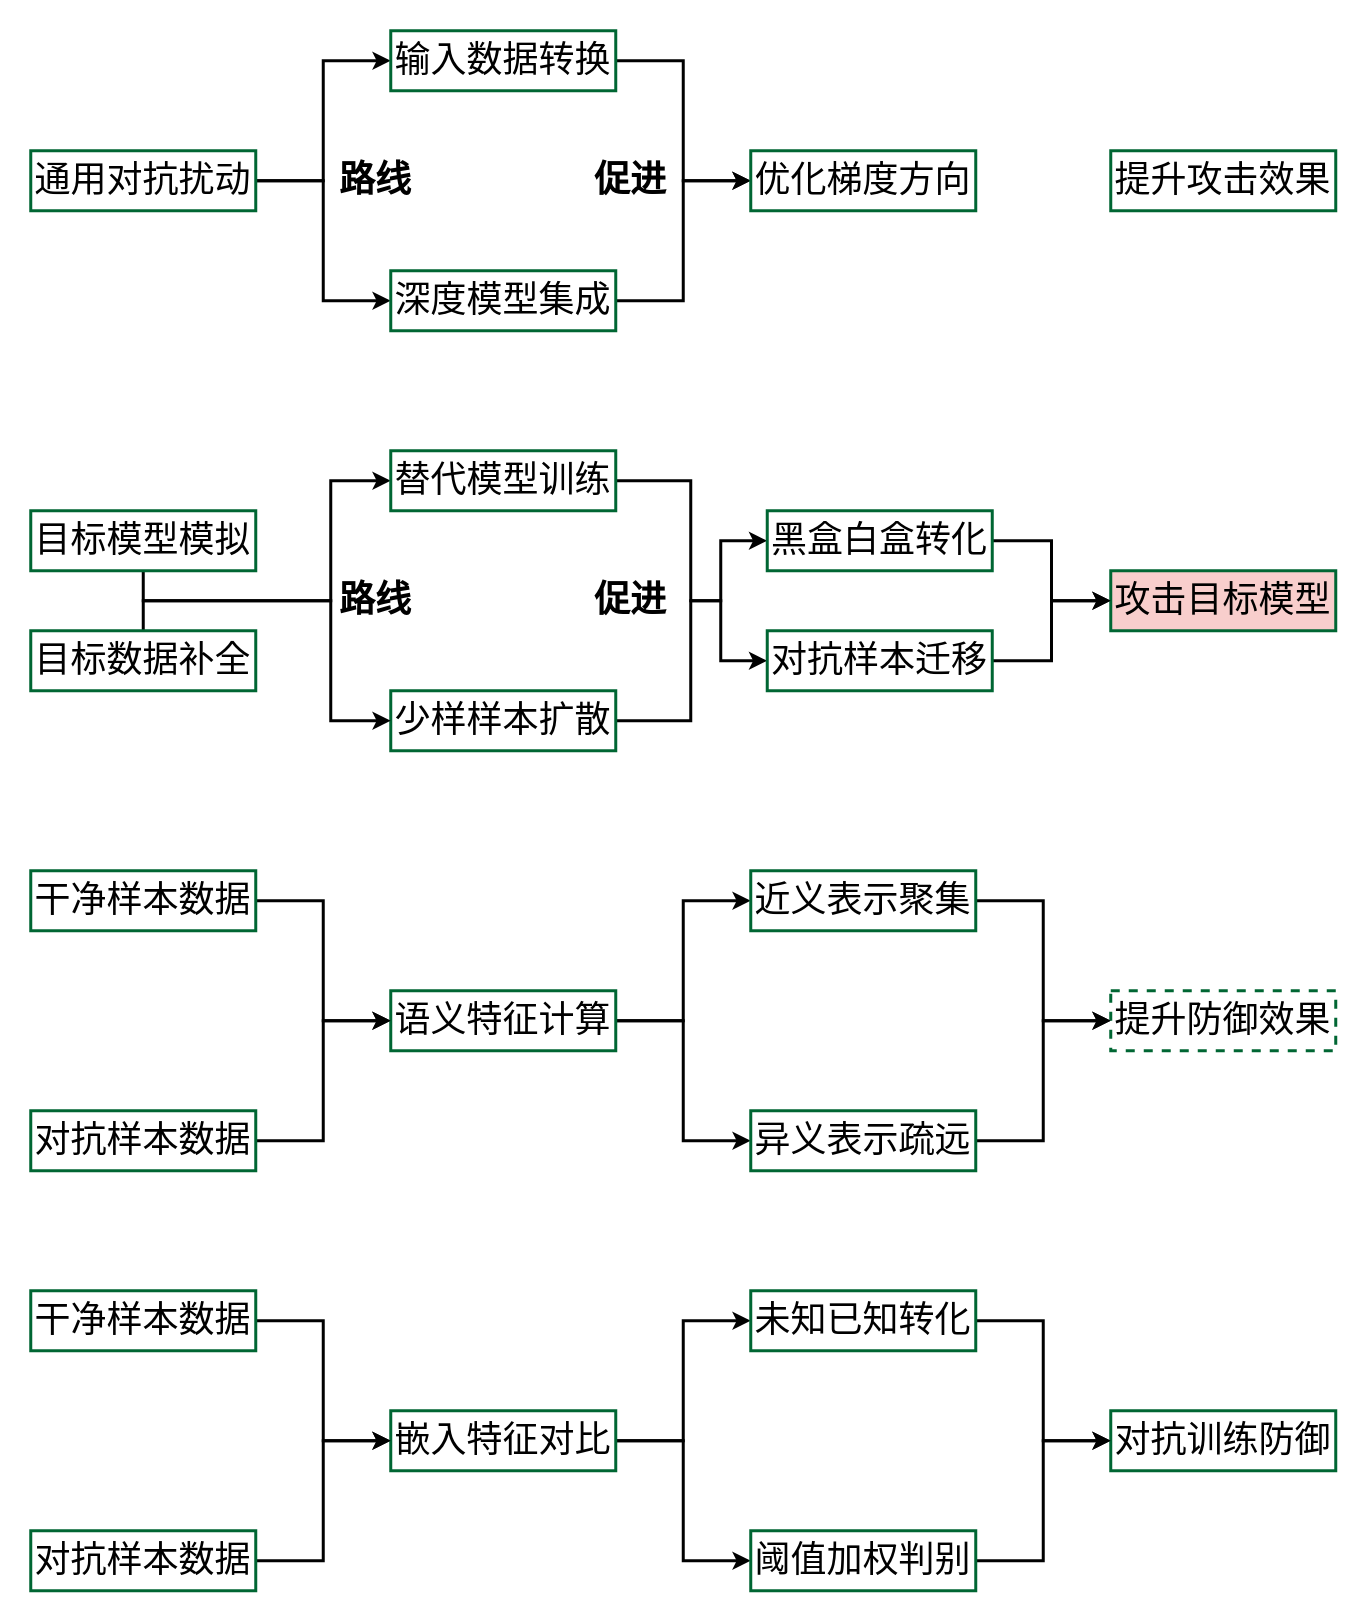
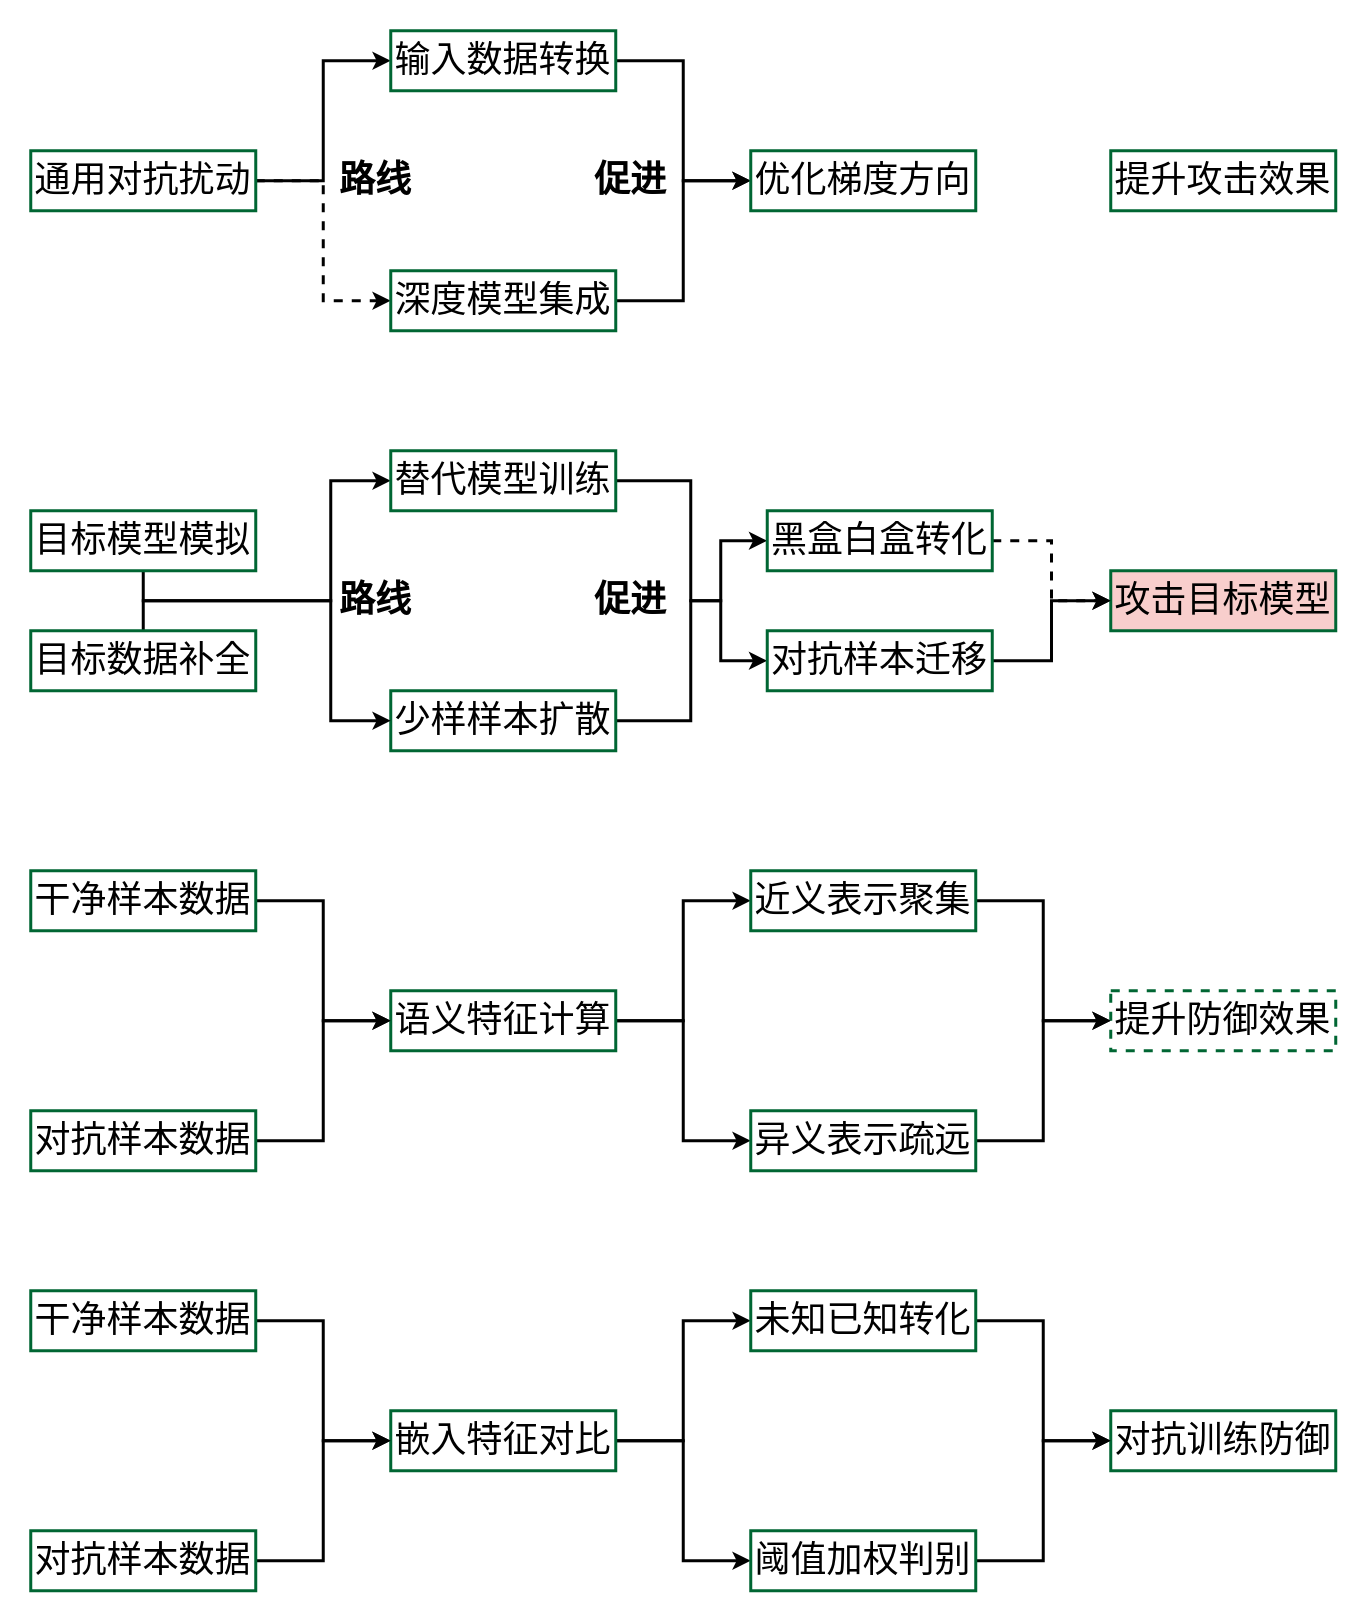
edge "通用对抗扰动" -> "深度模型集成": style solid -> dashed
edge "黑盒白盒转化" -> "攻击目标模型": style solid -> dashed
